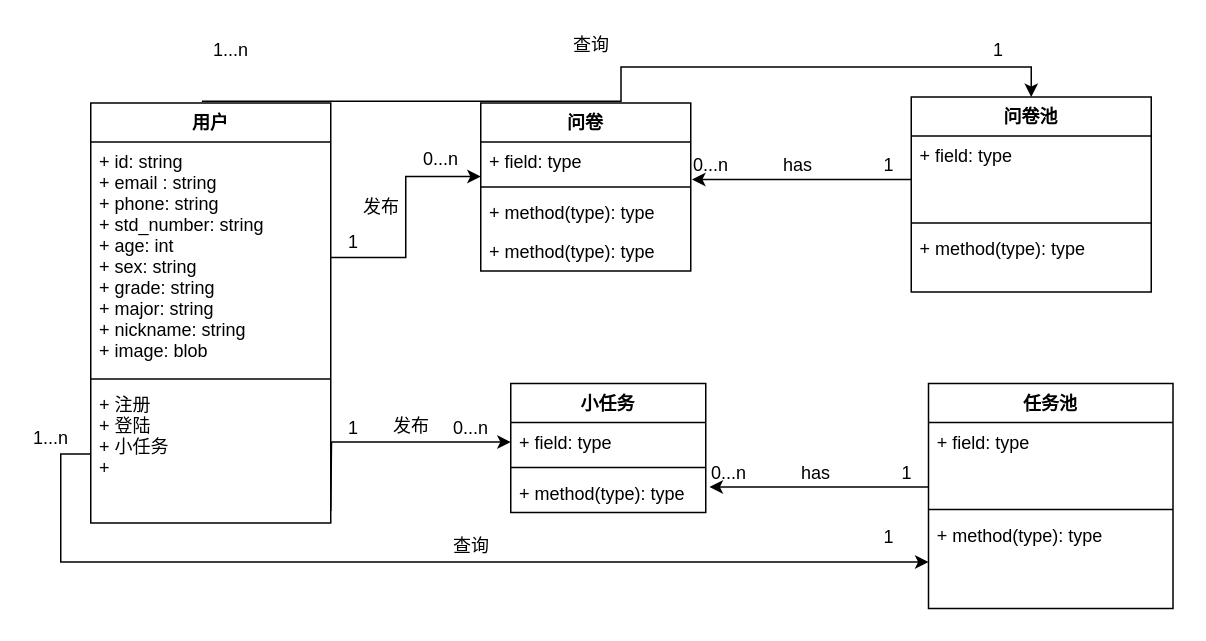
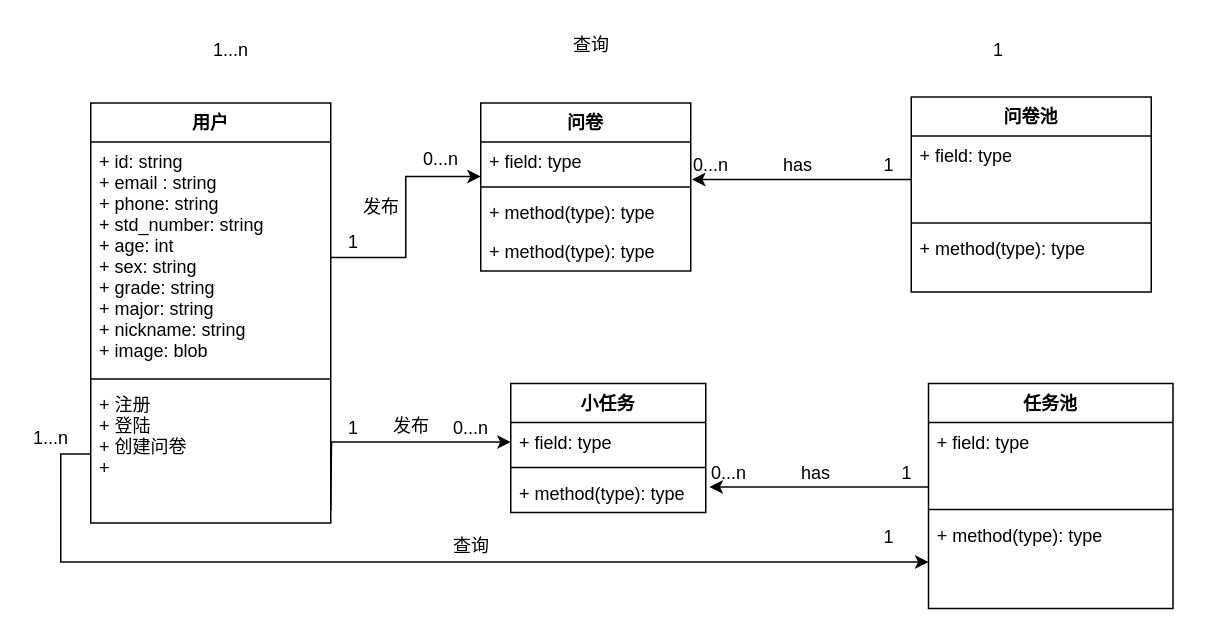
edge "用户" -> "问卷池": removed
node "+ 注册 + 登陆 + 小任务 +": label "+ 注册 + 登陆 + 小任务 +" -> "+ 注册 + 登陆 + 创建问卷 +"
